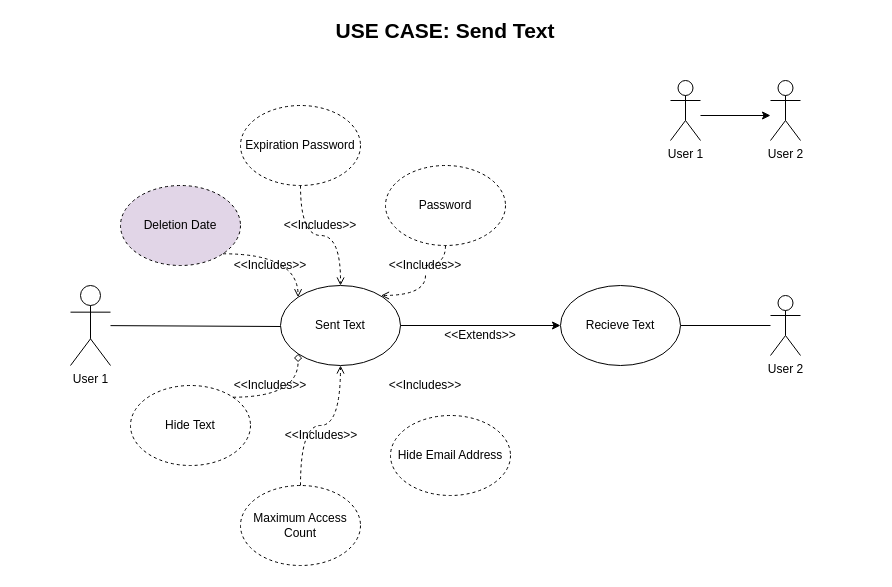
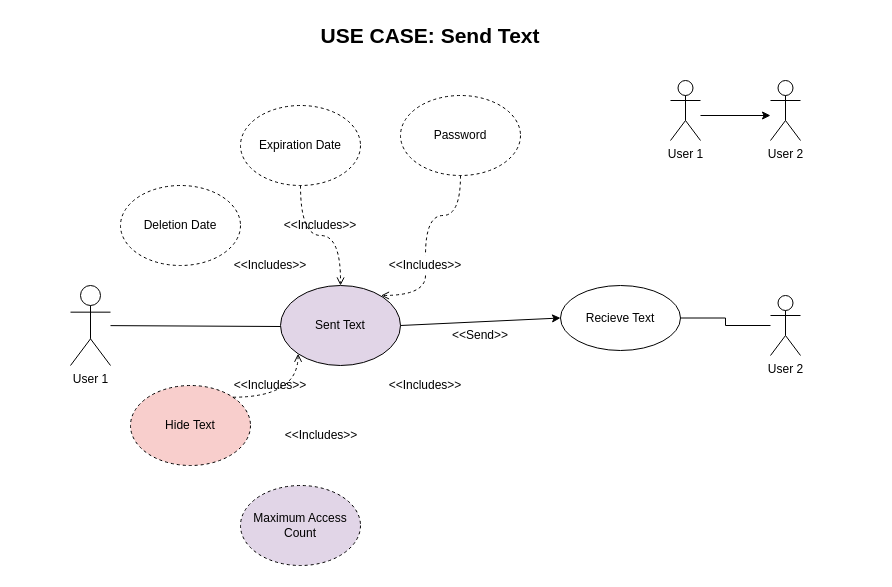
node "USE CASE: Send Text": moved (446, 31) -> (431, 36)
node "Expiration Password": label "Expiration Password" -> "Expiration Date"
node "Password": moved (446, 206) -> (461, 136)
node "Deletion Date": fillcolor #e1d5e7 -> #ffffff
edge "Deletion Date" -> "Sent Text": removed
node "Sent Text": fillcolor #ffffff -> #e1d5e7
node "Recieve Text": size 120x80 -> 120x65
node "<<Extends>>": label "<<Extends>>" -> "<<Send>>"
edge "Hide Text" -> "Sent Text": arrowhead diamond -> open
node "Hide Text": fillcolor #ffffff -> #f8cecc
edge "Maximum Access Count" -> "Sent Text": removed
node "Hide Email Address": removed
node "Maximum Access Count": fillcolor #ffffff -> #e1d5e7
